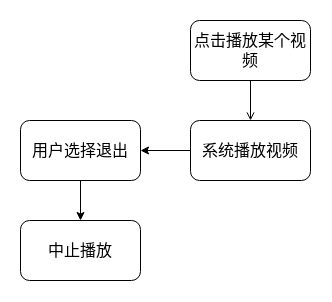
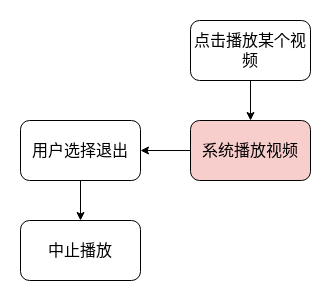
edge "点击播放某个视频" -> "系统播放视频": arrowhead open -> classic
node "系统播放视频": fillcolor #ffffff -> #f8cecc
